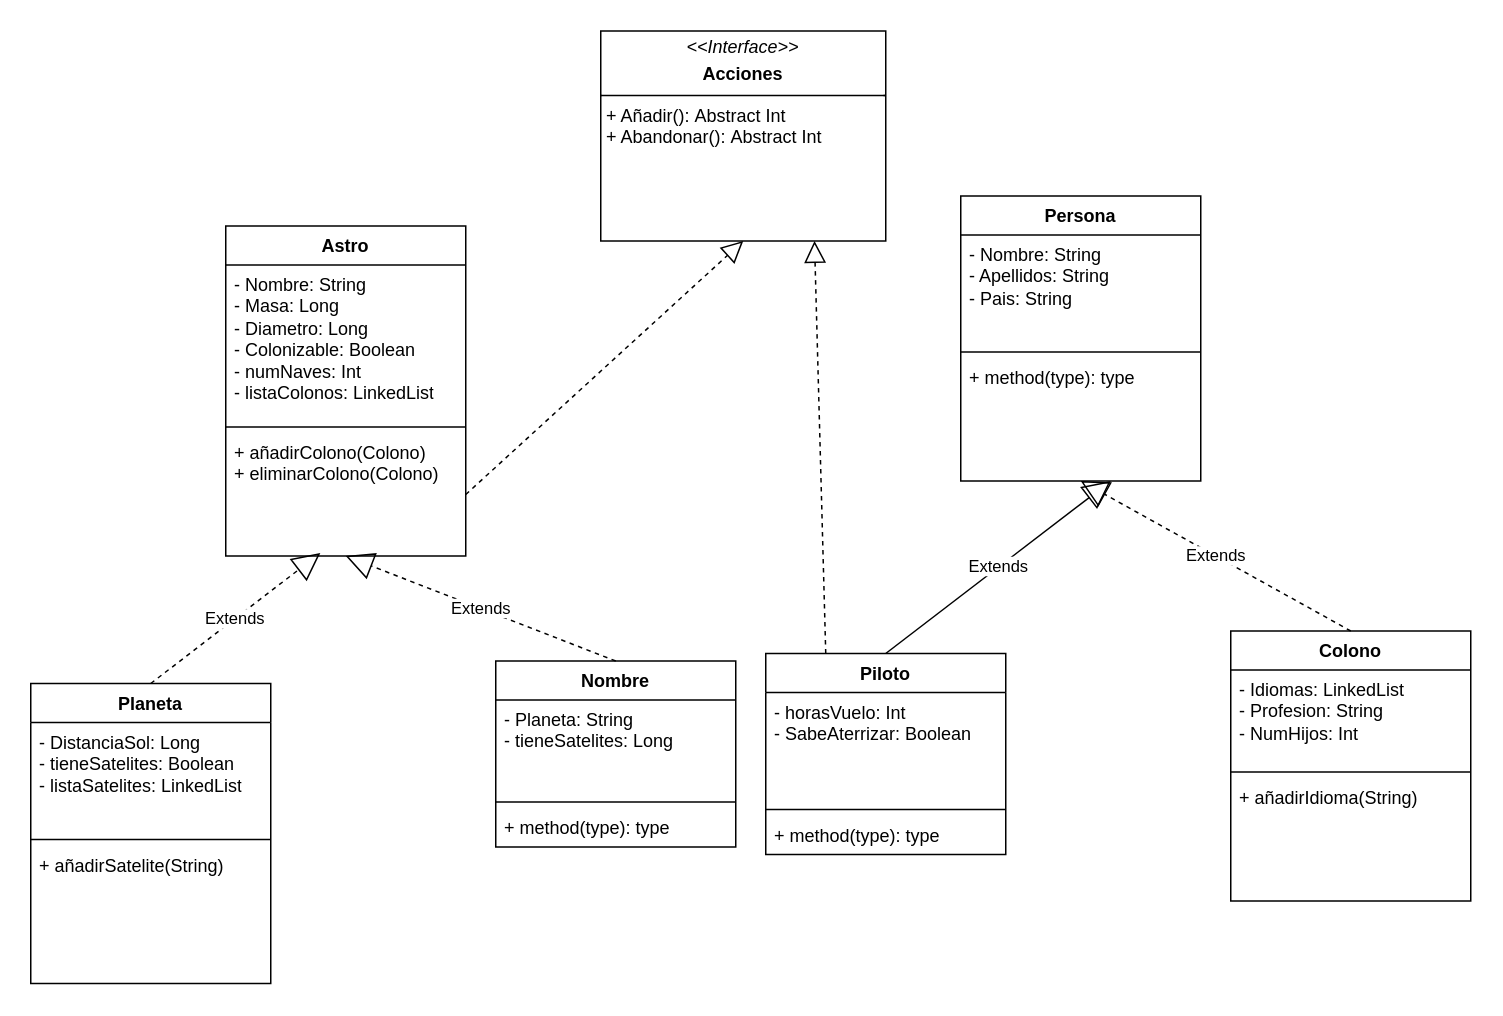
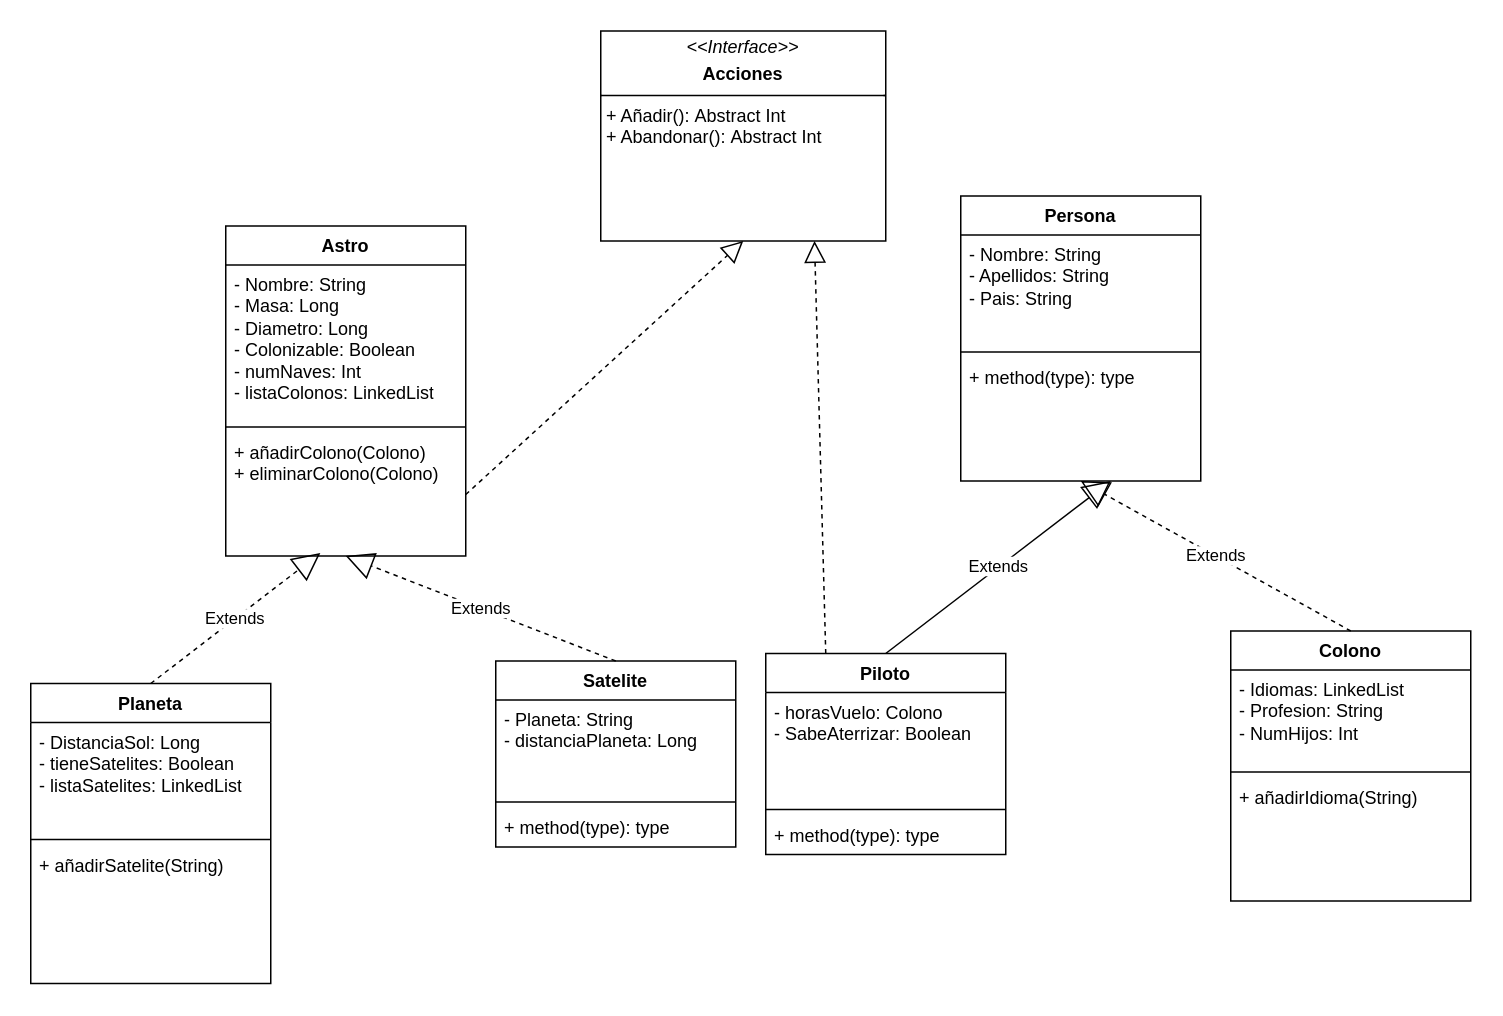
node "Nombre": label "Nombre" -> "Satelite"
node "- horasVuelo: Int - SabeAterrizar: Boolean": label "- horasVuelo: Int - SabeAterrizar: Boolean" -> "- horasVuelo: Colono - SabeAterrizar: Boolean"
node "- Planeta: String - tieneSatelites: Long": label "- Planeta: String - tieneSatelites: Long" -> "- Planeta: String - distanciaPlaneta: Long"
